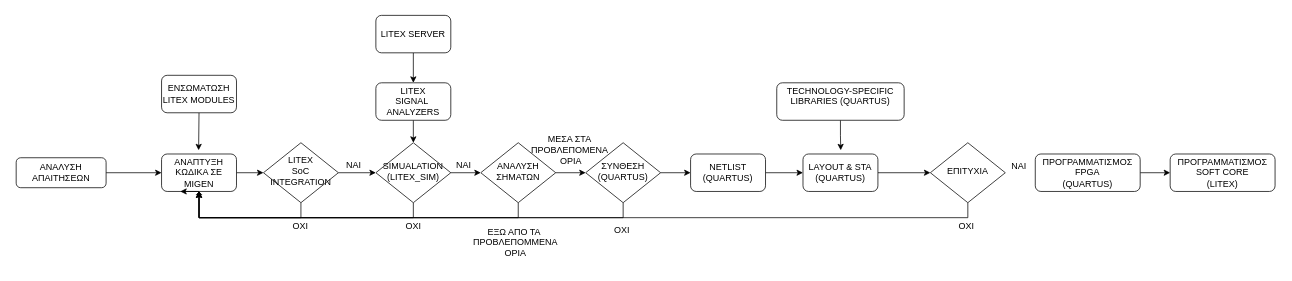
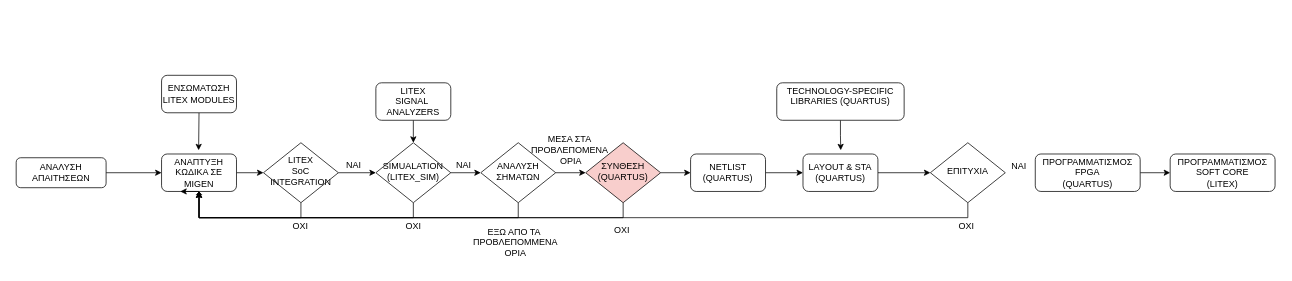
node "LITEX SERVER": removed
edge "LITEX SERVER" -> "LITEX SIGNAL ANALYZERS": removed
node "ΣΥΝΘΕΣΗ (QUARTUS)": fillcolor #ffffff -> #f8cecc
